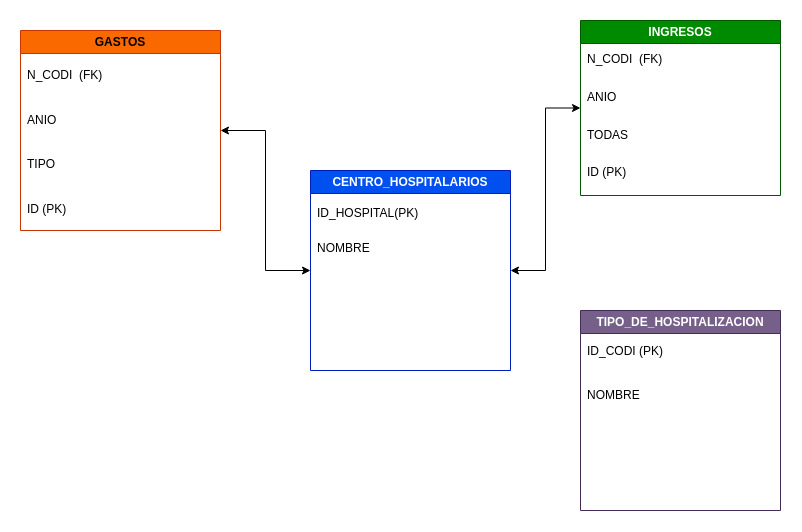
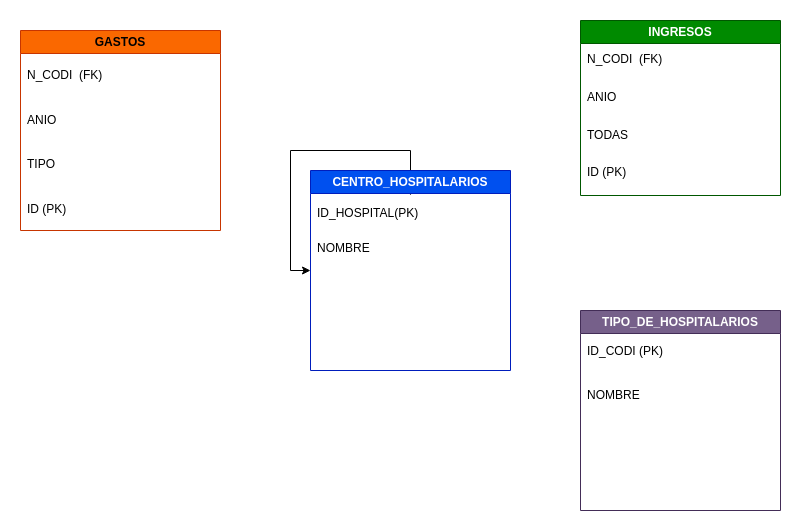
edge "INGRESOS" -- "CENTRO_HOSPITALARIOS": removed
edge "GASTOS" -- "CENTRO_HOSPITALARIOS": now "ID_HOSPITAL(PK)" -- "CENTRO_HOSPITALARIOS"
node "TIPO_DE_HOSPITALIZACION": label "TIPO_DE_HOSPITALIZACION" -> "TIPO_DE_HOSPITALARIOS"
